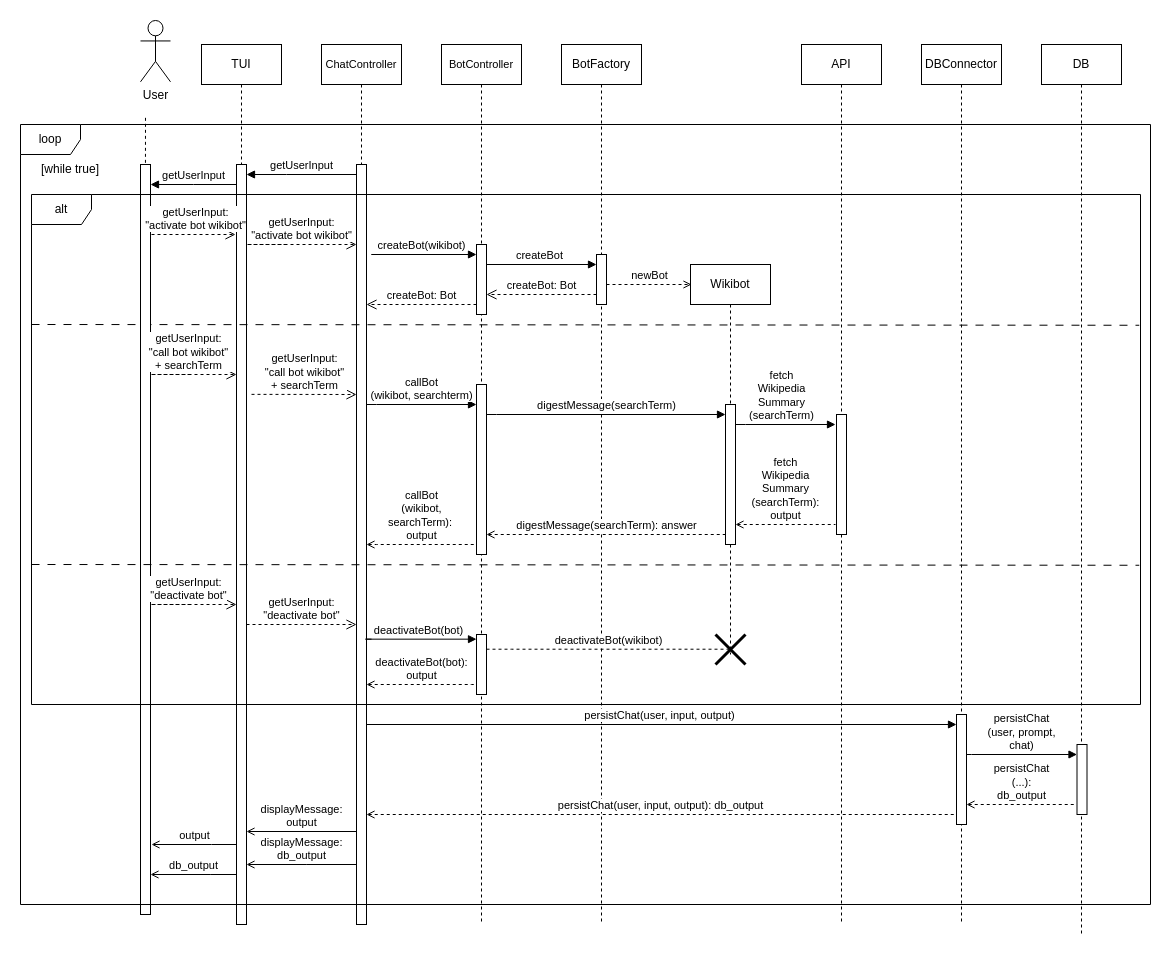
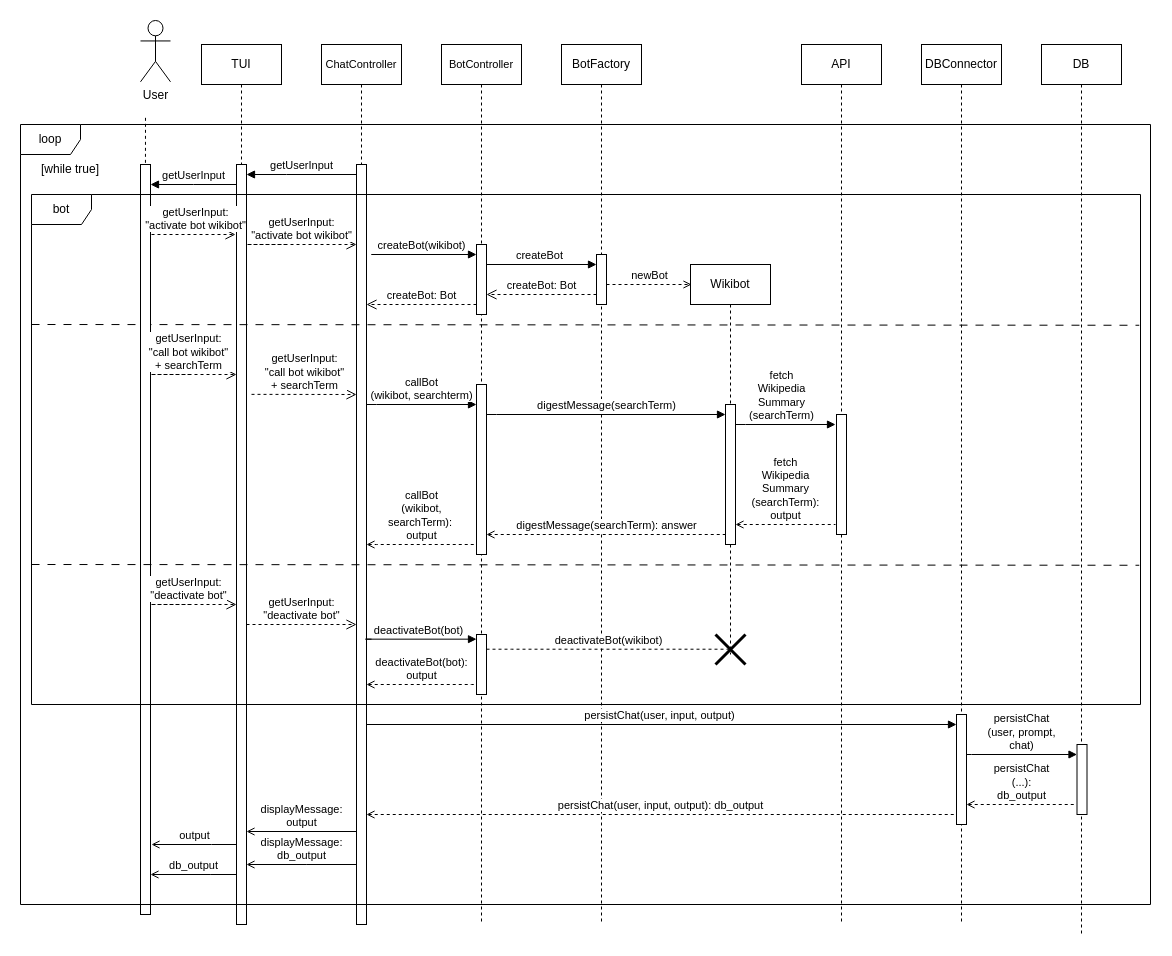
node "alt": label "alt" -> "bot"
